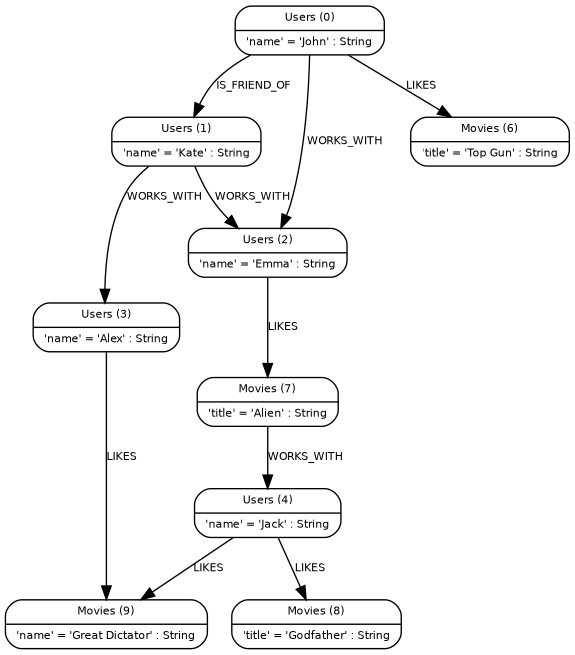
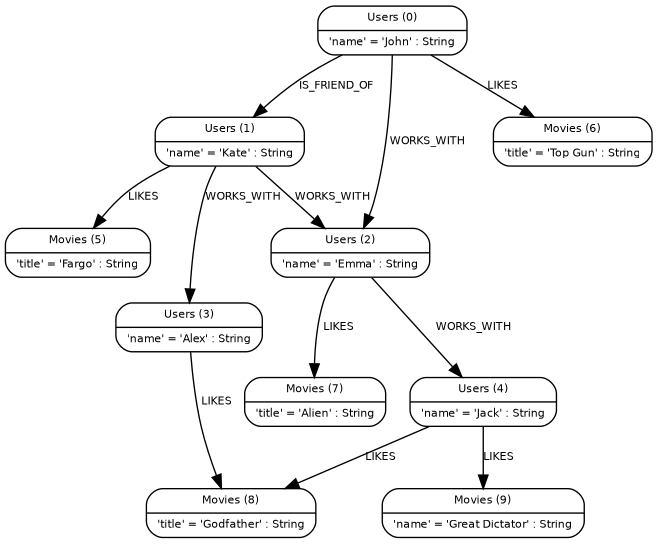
node "Movies (5)": added
edge "Movies (7)" -> "Users (4)": now "Users (2)" -> "Users (4)"
edge "Users (3)" -> "Movies (9)": now "Users (3)" -> "Movies (8)"
